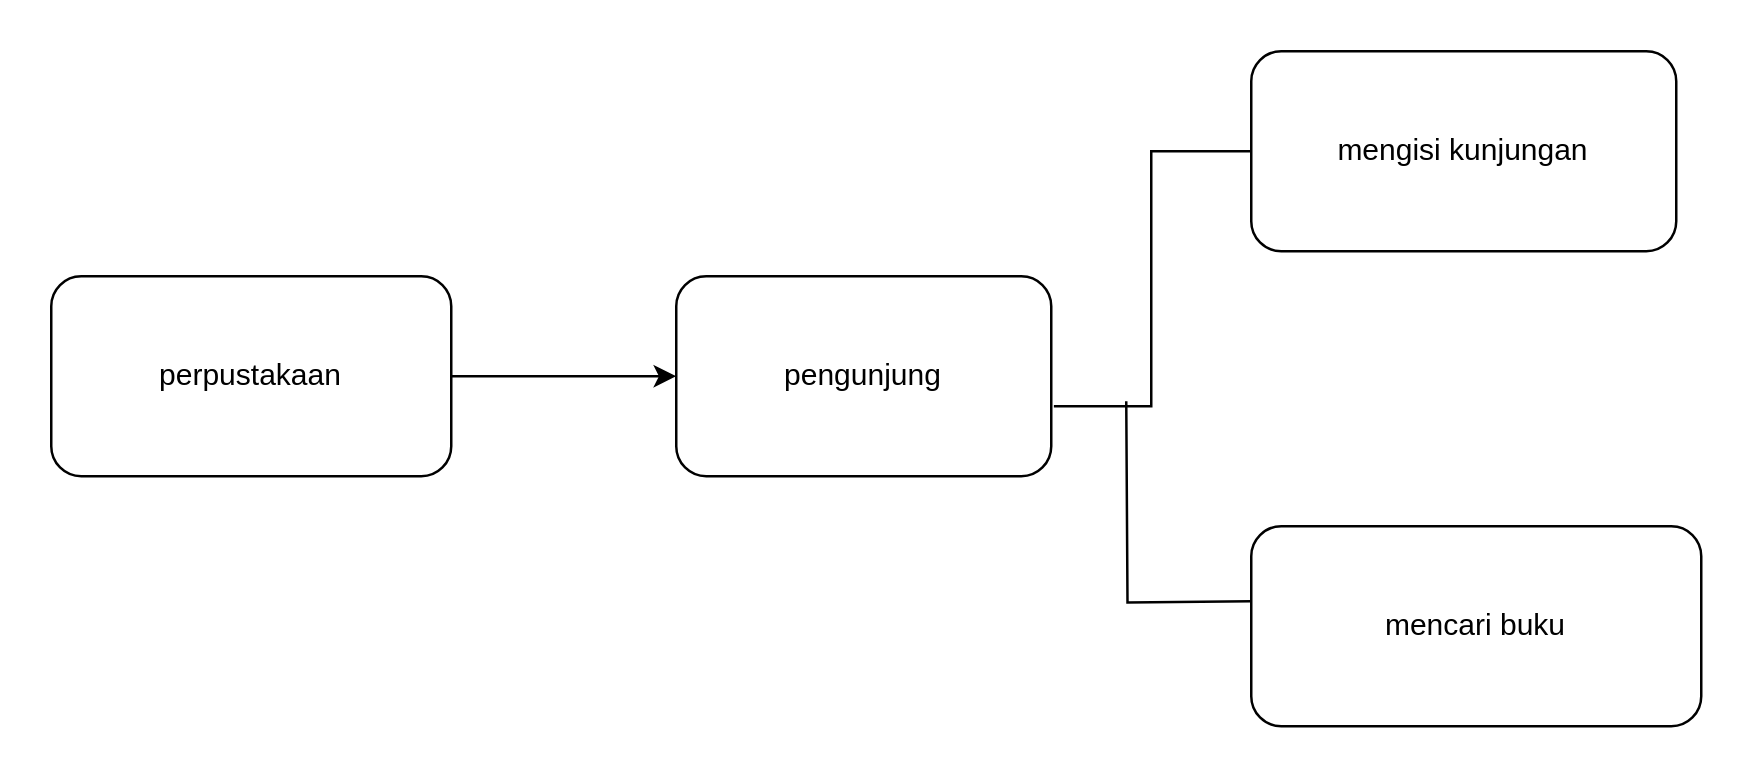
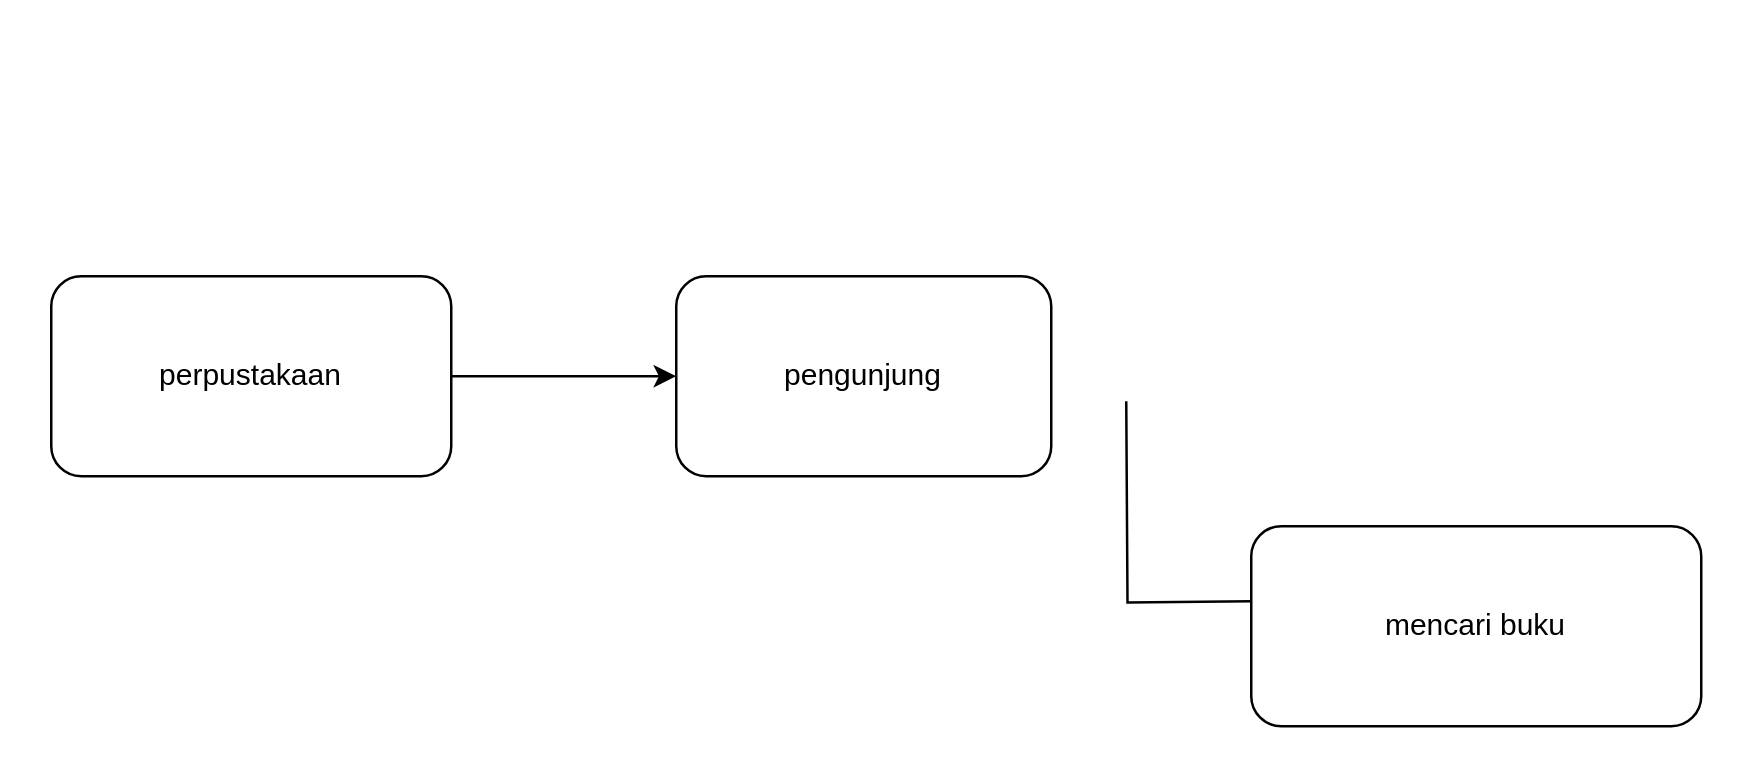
node "mengisi kunjungan": removed
edge "mengisi kunjungan" -- "pengunjung": removed
